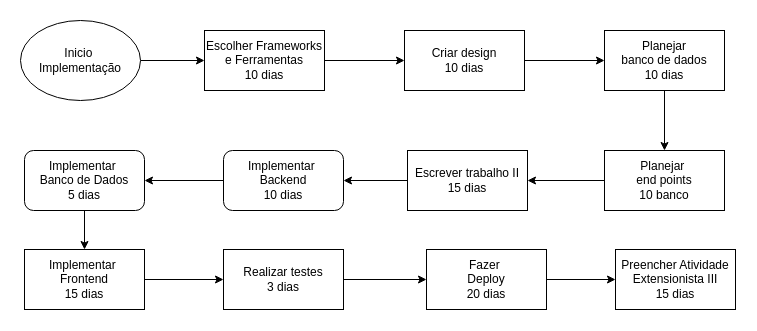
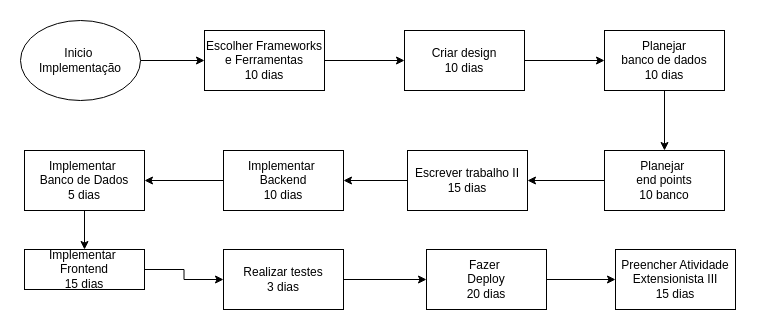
node "Implementar Banco de Dados 5 dias": shape rounded rectangle -> rectangle
node "Implementar Backend 10 dias": shape rounded rectangle -> rectangle
node "Implementar Frontend 15 dias": size 120x60 -> 120x40
